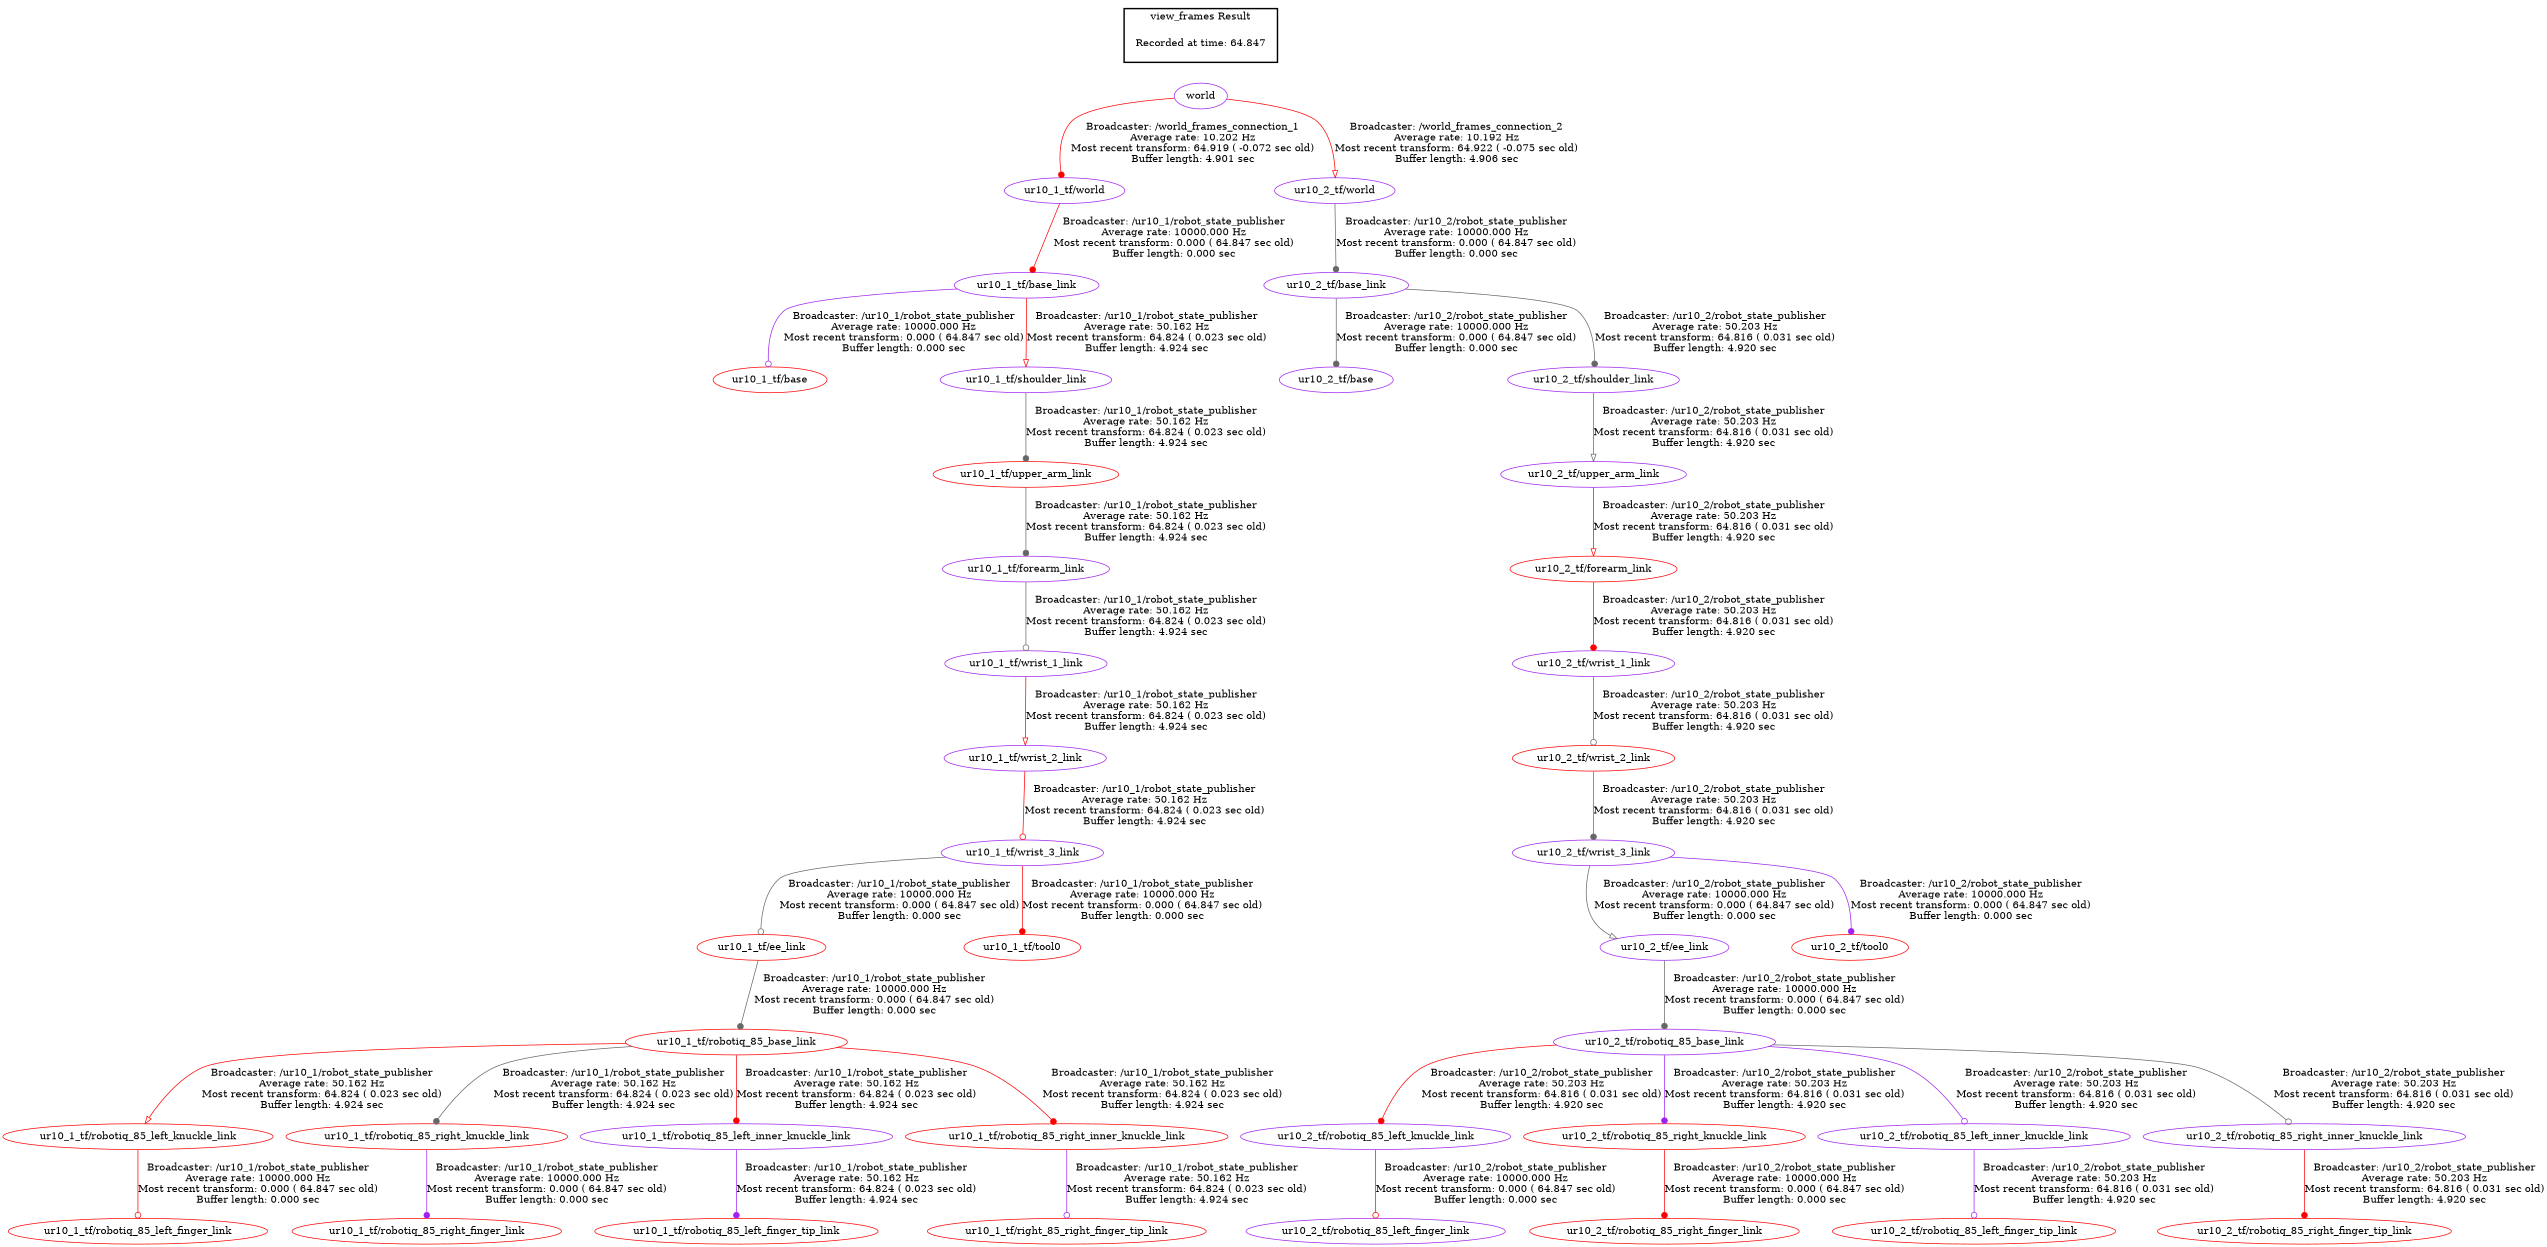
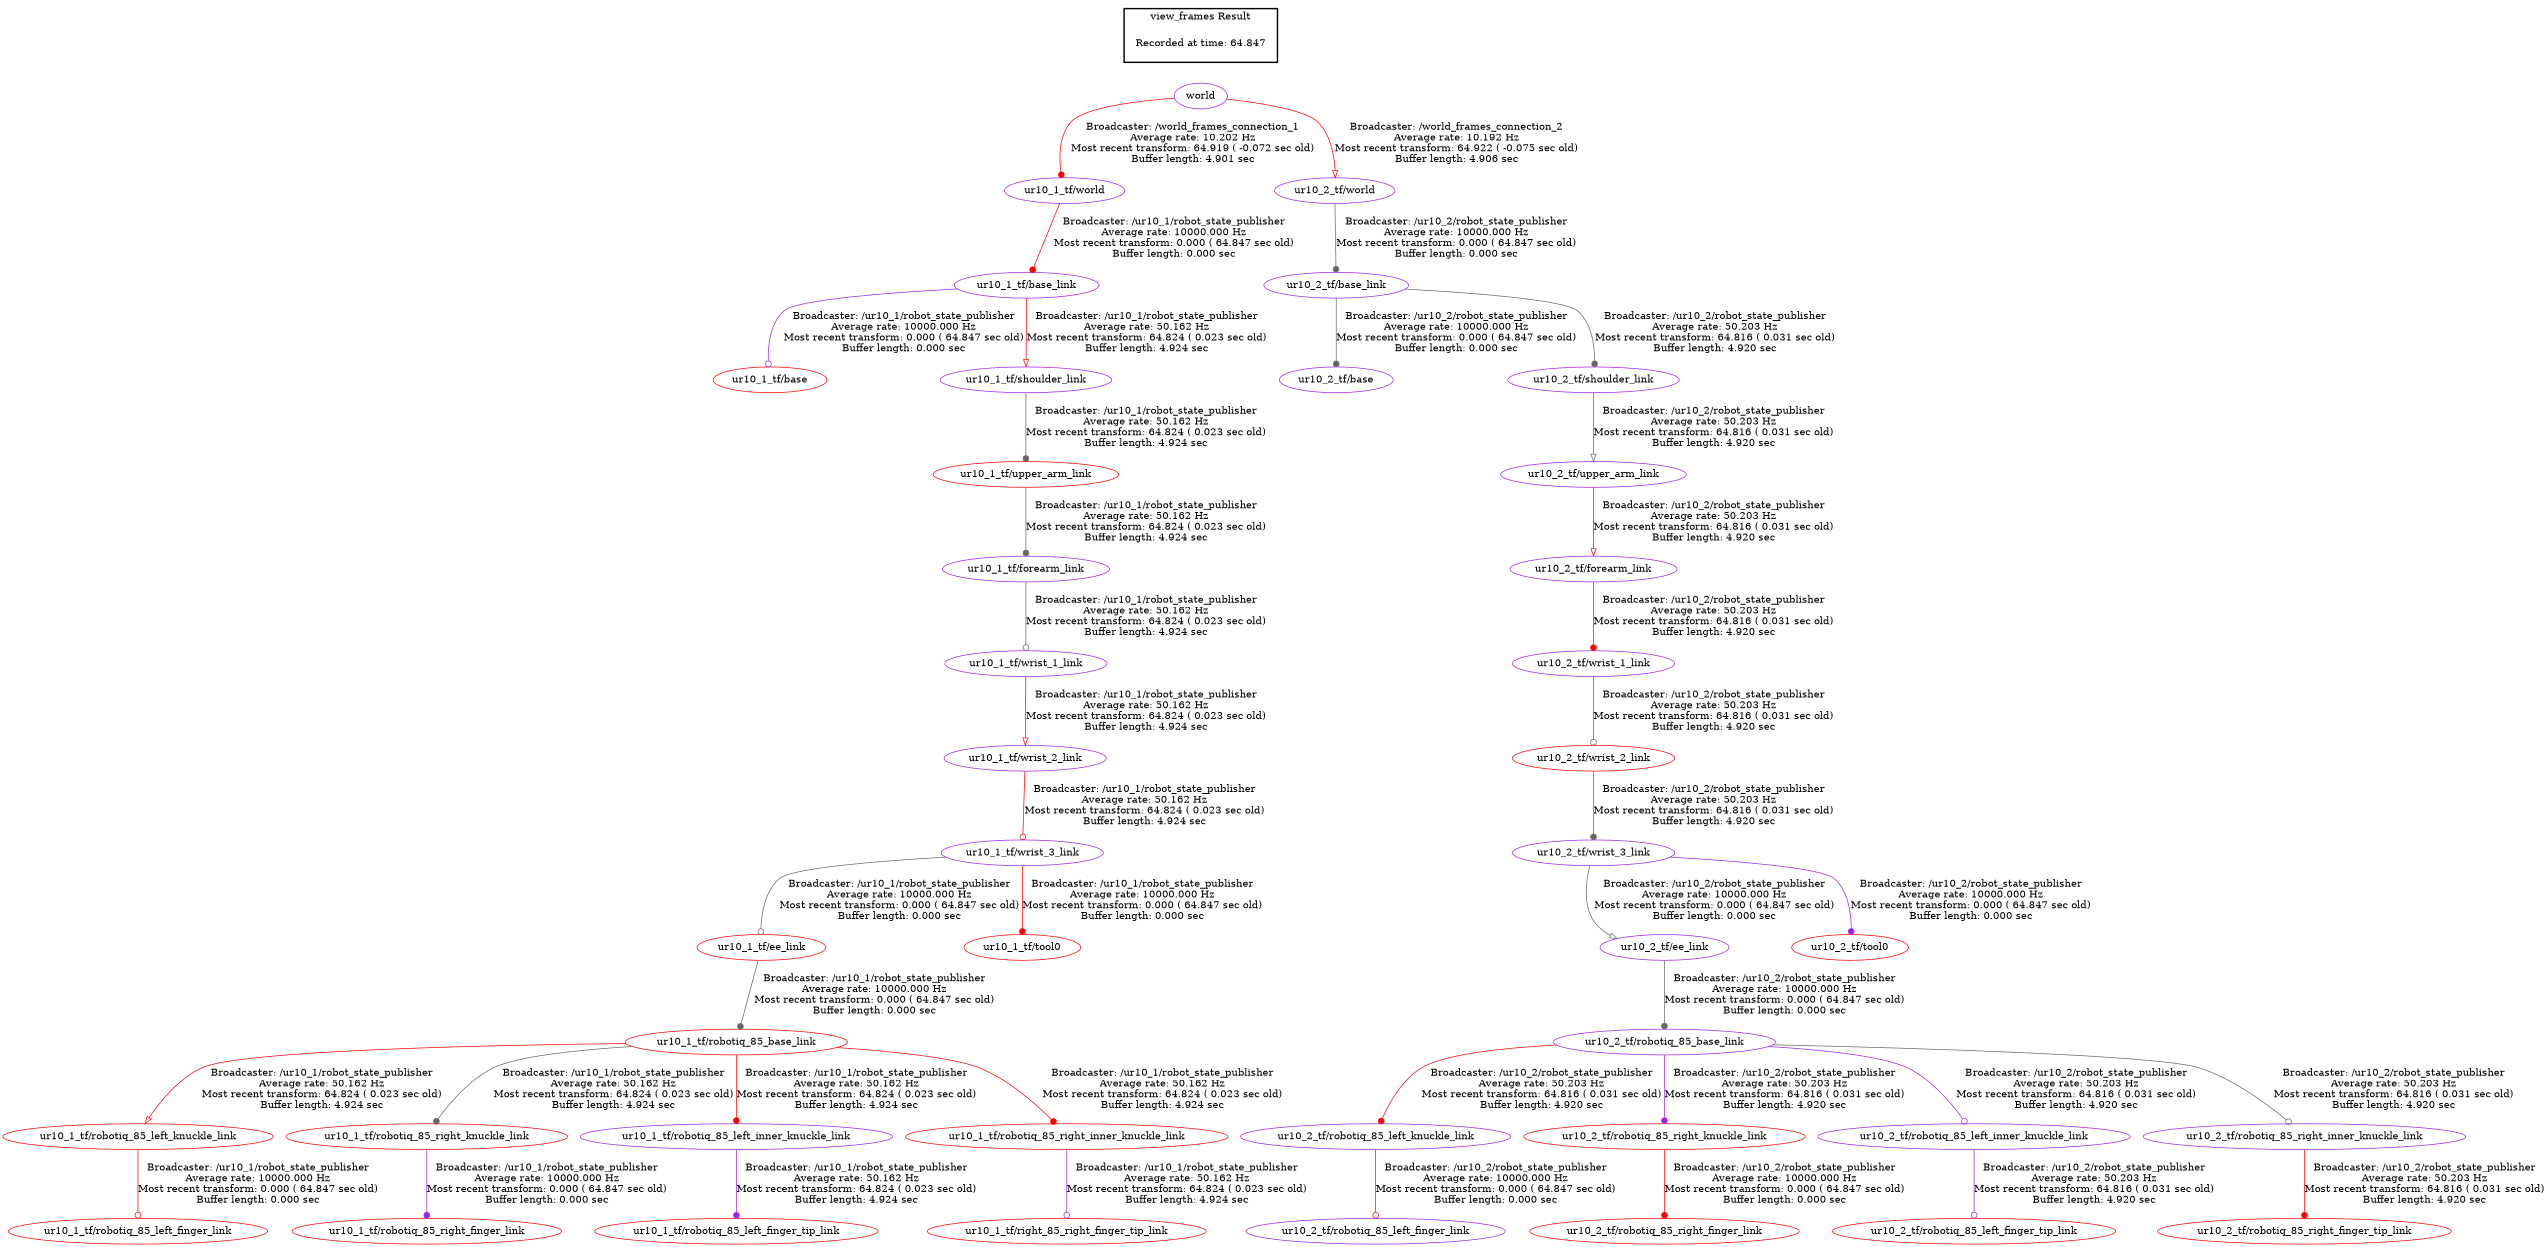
node "ur10_2_tf/forearm_link": color red -> purple
